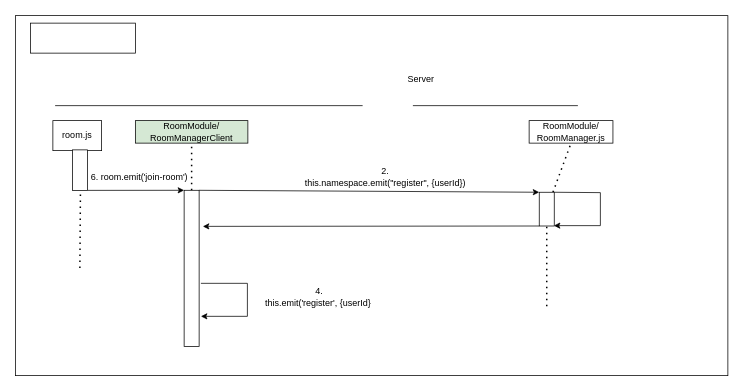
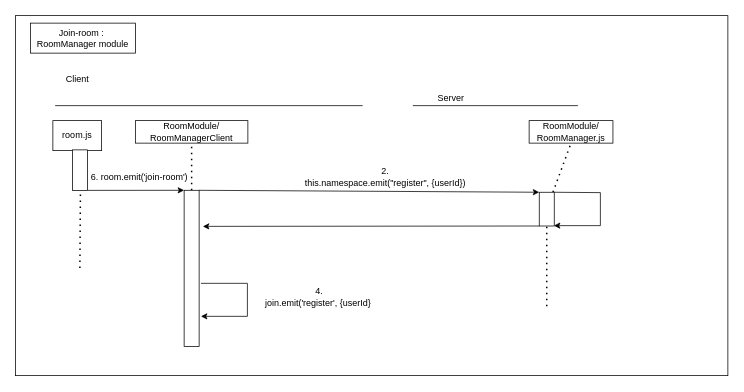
node "Join-room : RoomManager module": added
node "Client": added
node "Server": moved (421, 79) -> (451, 98)
node "RoomModule/ RoomManagerClient": fillcolor #d5e8d4 -> #ffffff
node "4. this.emit('register', {userId}": label "4. this.emit('register', {userId}" -> "4. join.emit('register', {userId}"
